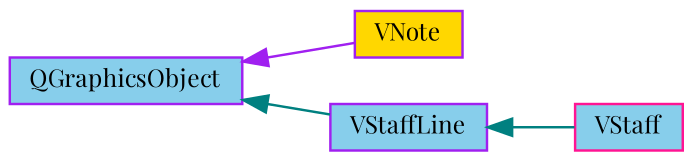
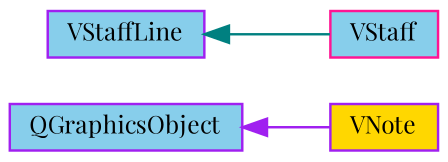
edge "VStaffLine" -> "QGraphicsObject": removed
